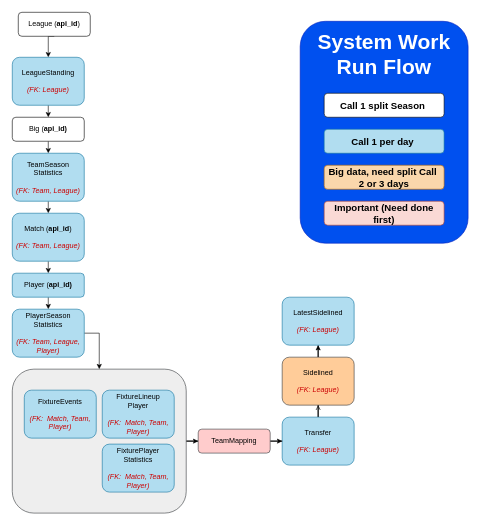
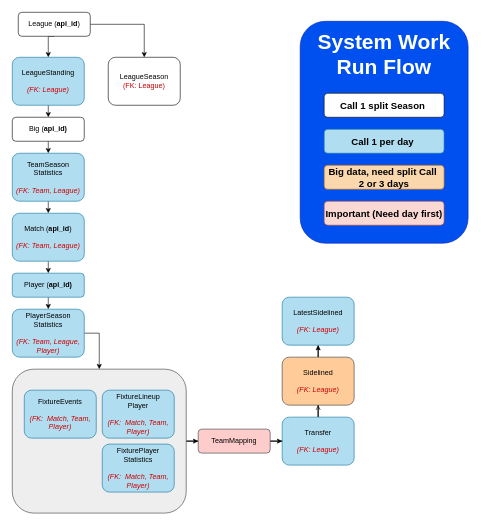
edge "League (api_id)" -> "LeagueSeason (FK: League)": added
node "LeagueSeason (FK: League)": added
node "Important (Need done first)": label "Important (Need done first)" -> "Important (Need day first)"
